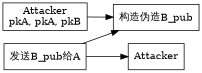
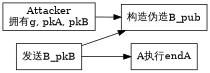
node "Attacker pkA, pkA, pkB": label "Attacker pkA, pkA, pkB" -> "Attacker 拥有g, pkA, pkB"
node "发送B_pub给A": label "发送B_pub给A" -> "发送B_pkB"
node "Attacker": label "Attacker" -> "A执行endA"
